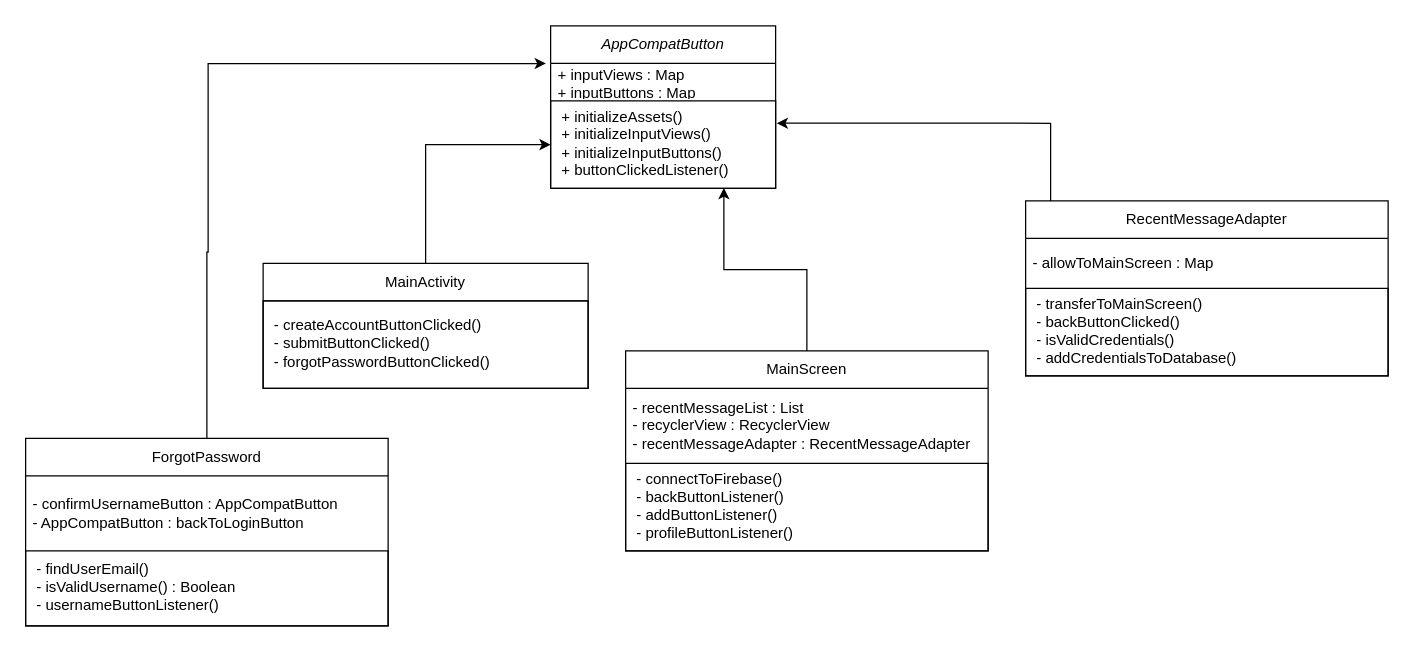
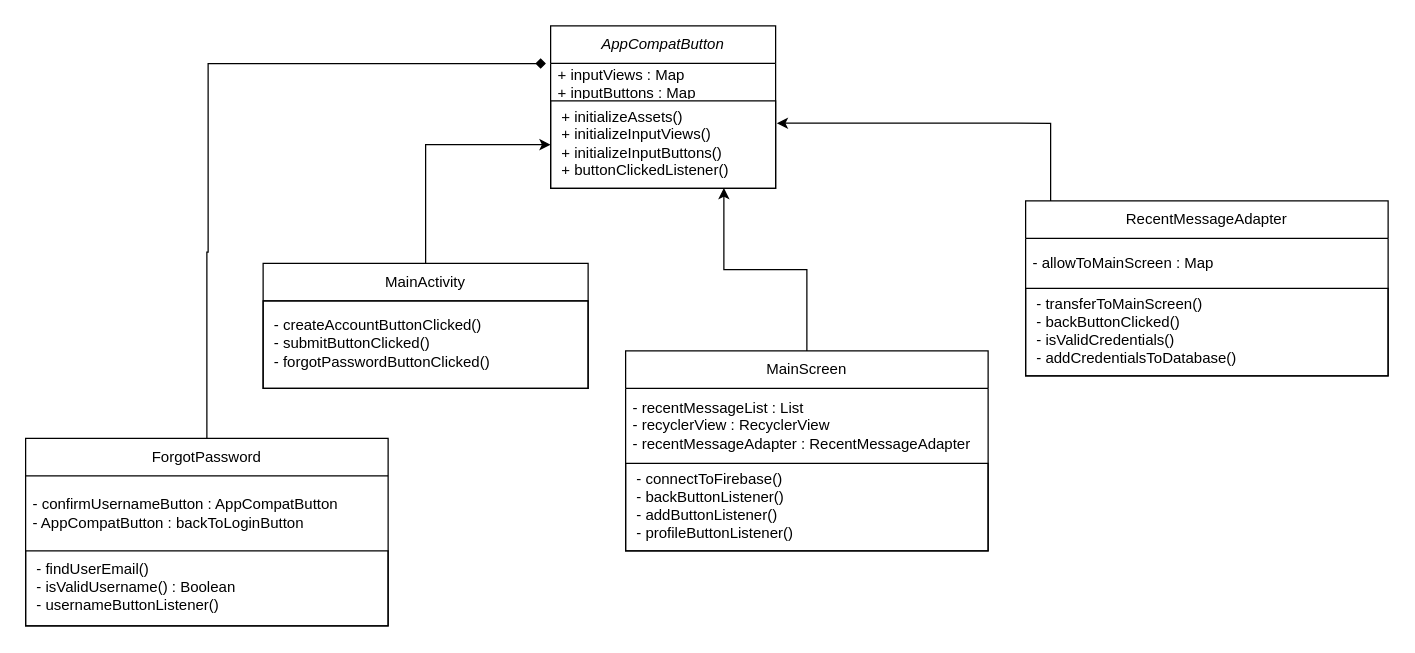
edge "ForgotPassword" -> "+ inputViews : Map + inputButtons : Map": arrowhead classic -> diamond
